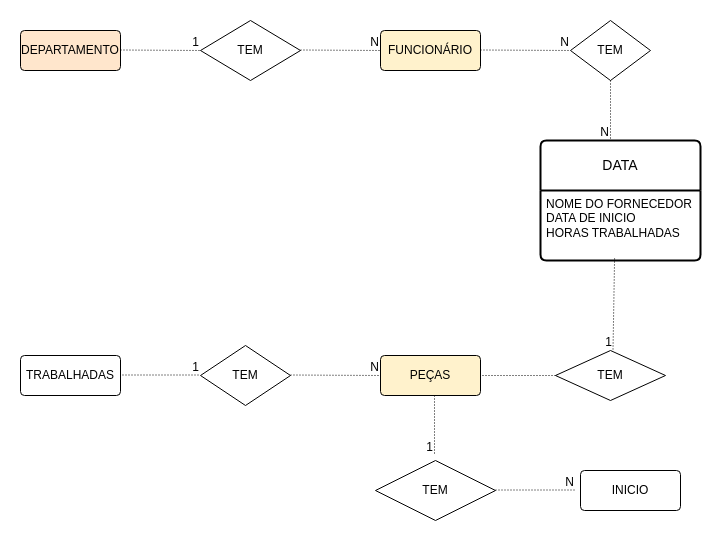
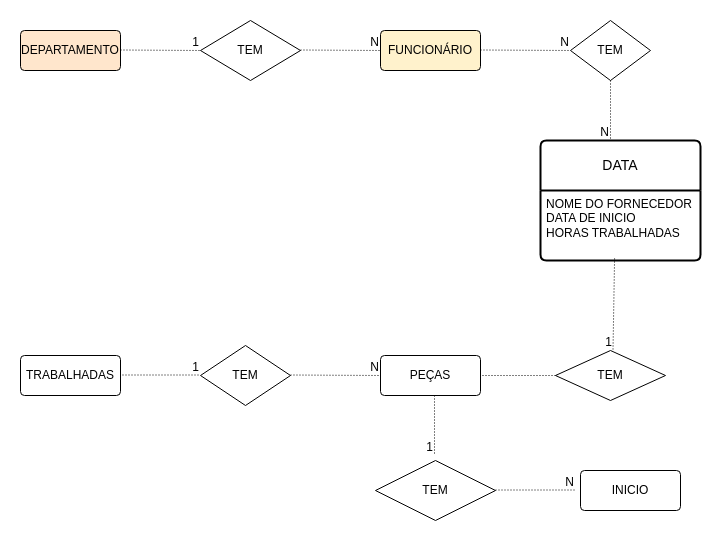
node "PEÇAS": fillcolor #fff2cc -> #ffffff
